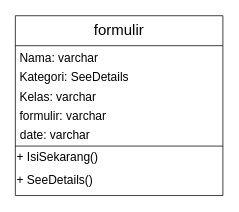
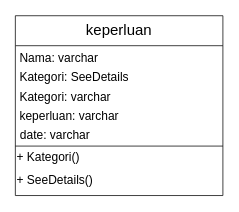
node "formulir": label "formulir" -> "keperluan"
node "Kelas: varchar": label "Kelas: varchar" -> "Kategori: varchar"
node "formulir: varchar": label "formulir: varchar" -> "keperluan: varchar"
node "+ IsiSekarang()": label "+ IsiSekarang()" -> "+ Kategori()"
